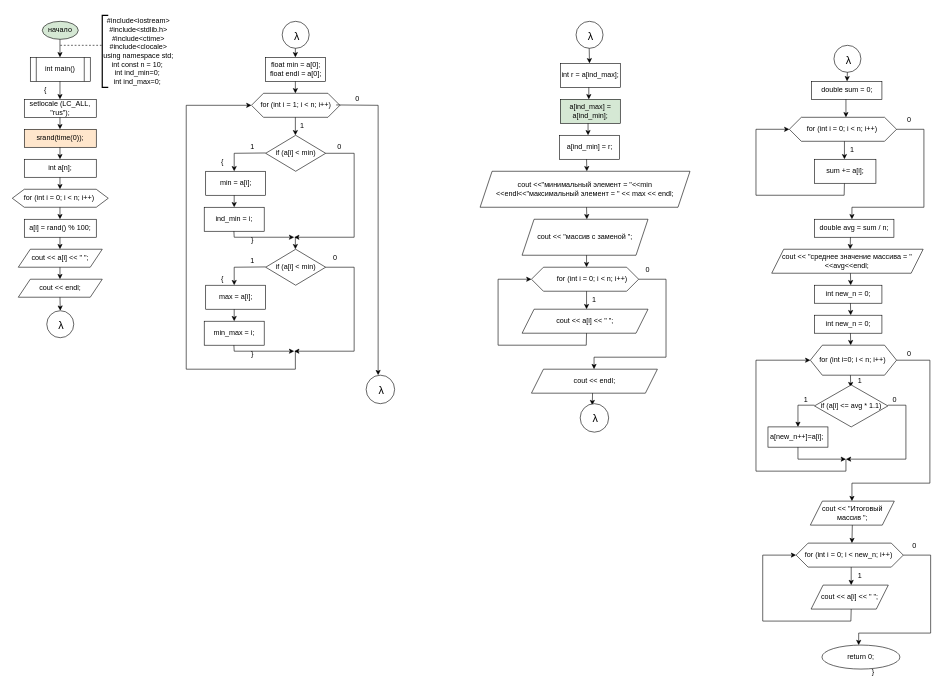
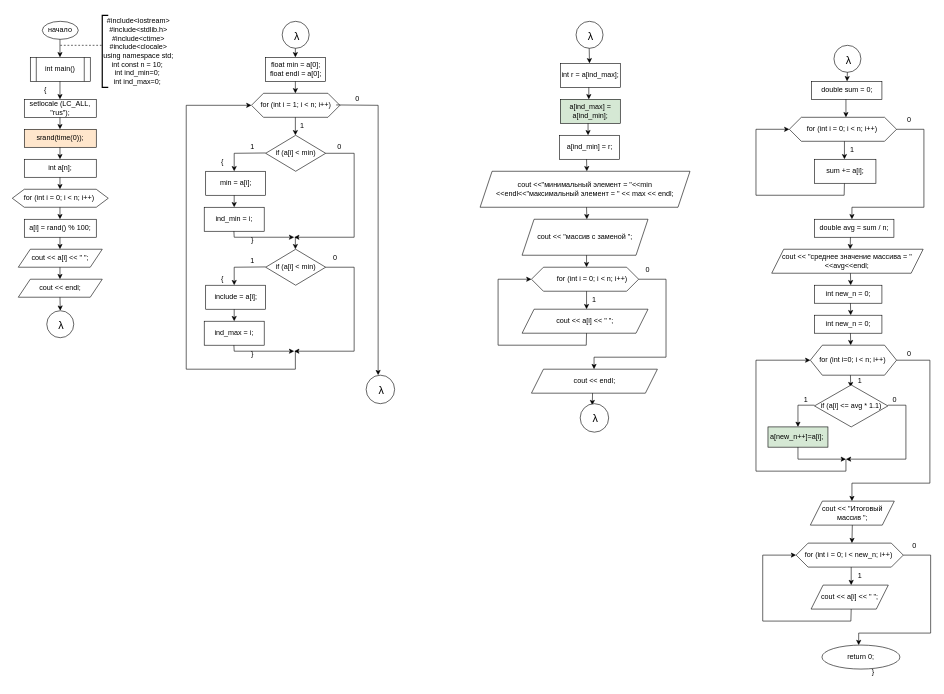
node "начало": fillcolor #d5e8d4 -> #ffffff
node "max = a[i];": label "max = a[i];" -> "include = a[i];"
node "min_max = i;": label "min_max = i;" -> "ind_max = i;"
node "a[new_n++]=a[i];": fillcolor #ffffff -> #d5e8d4
